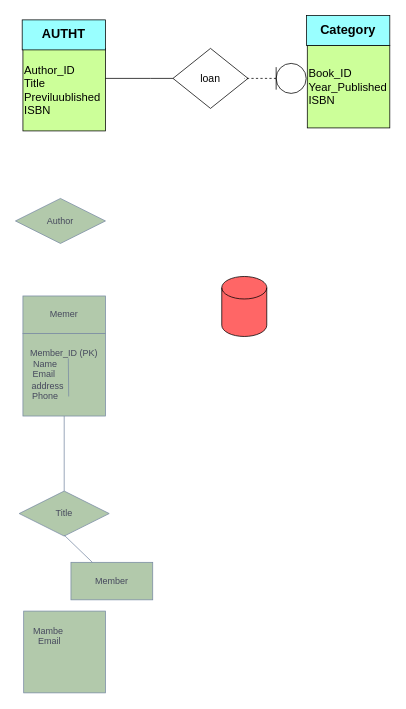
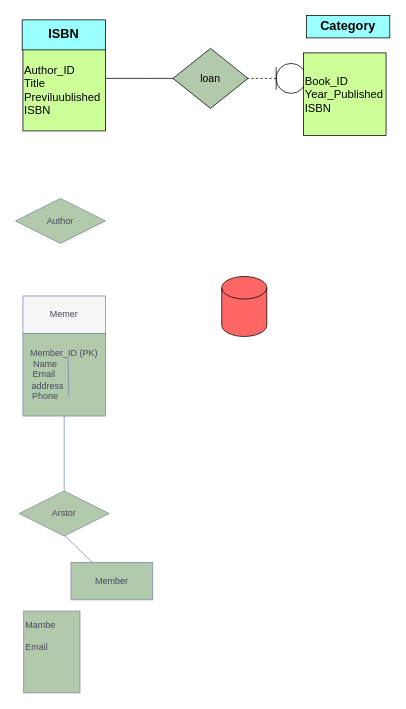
node "Category": size 83x30 -> 83x23
node "AUTHT": label "AUTHT" -> "ISBN"
node "loan": fillcolor #ffffff -> #b2c9ab
node "Book_ID Year_Published ISBN": moved (348, 87) -> (345, 94)
node "Memer": fillcolor #b2c9ab -> #f5f5f5
node "Title": label "Title" -> "Arstor"
node "Mambe Email": size 82x82 -> 56x82
